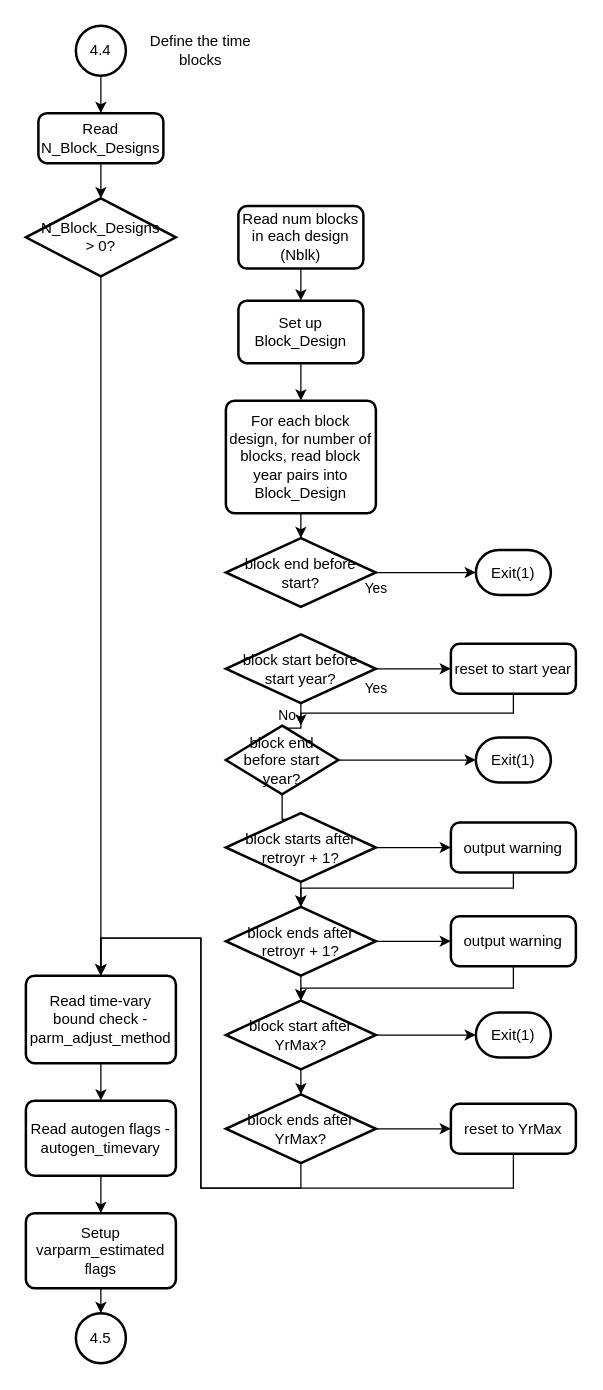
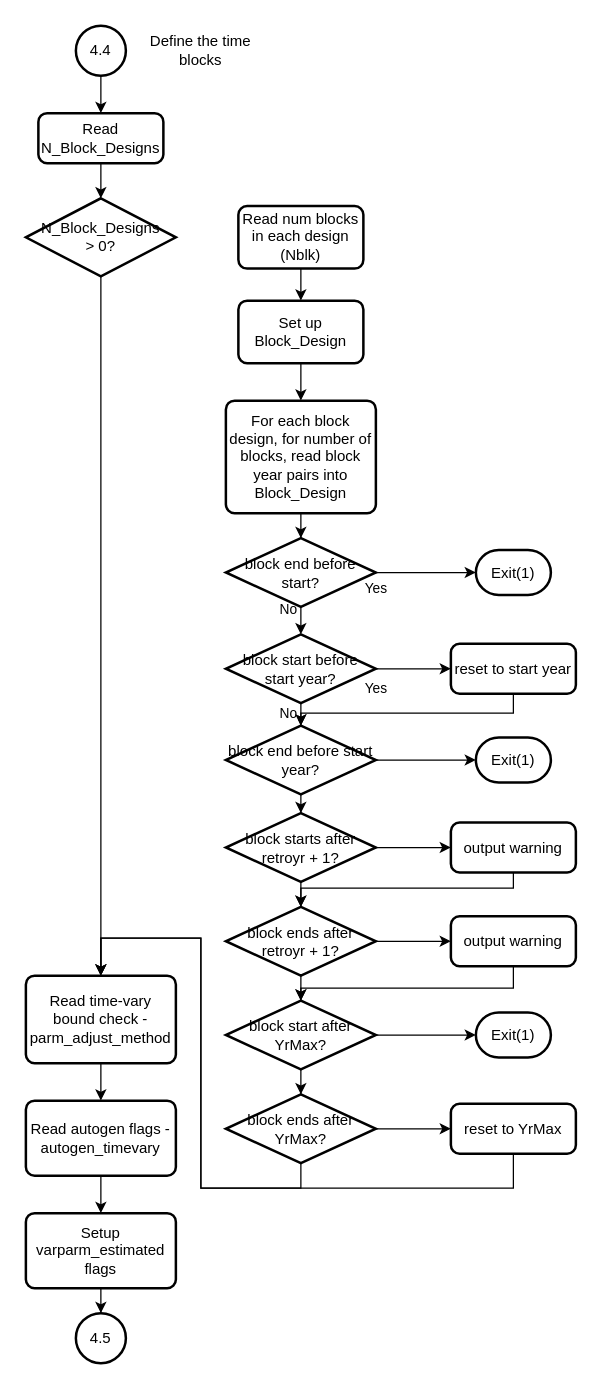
edge "block end before start?" -> "block start before start year?": added, label "No"
node "block end before start year?": size 113x69 -> 150x69
